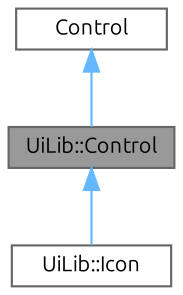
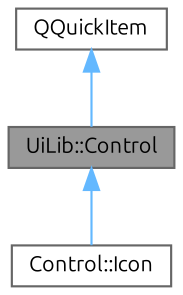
node "Control": label "Control" -> "QQuickItem"
node "UiLib::Icon": label "UiLib::Icon" -> "Control::Icon"
